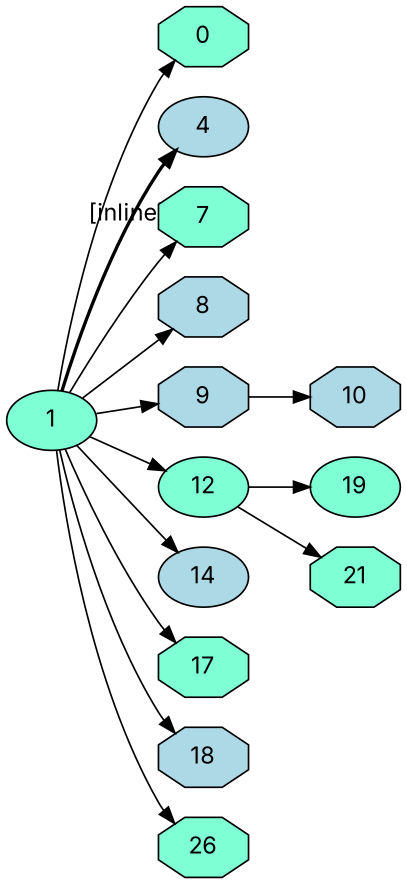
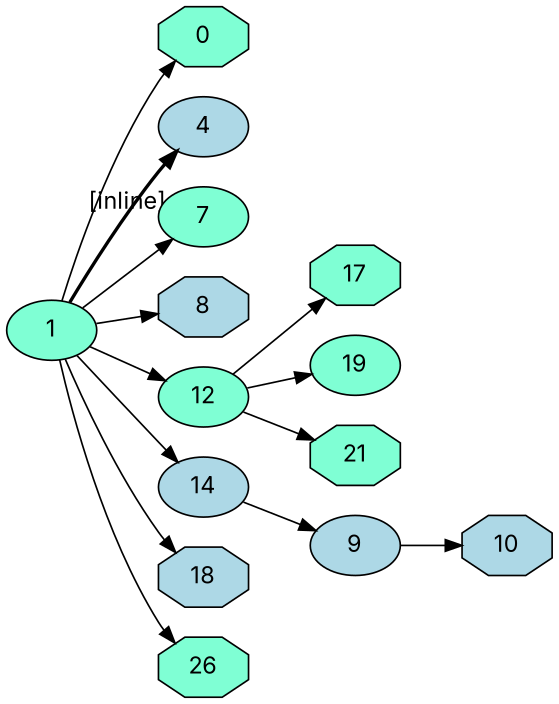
node "7": shape octagon -> ellipse
node "9": shape octagon -> ellipse
edge "1" -> "9": now "14" -> "9"
edge "1" -> "17": now "12" -> "17"
